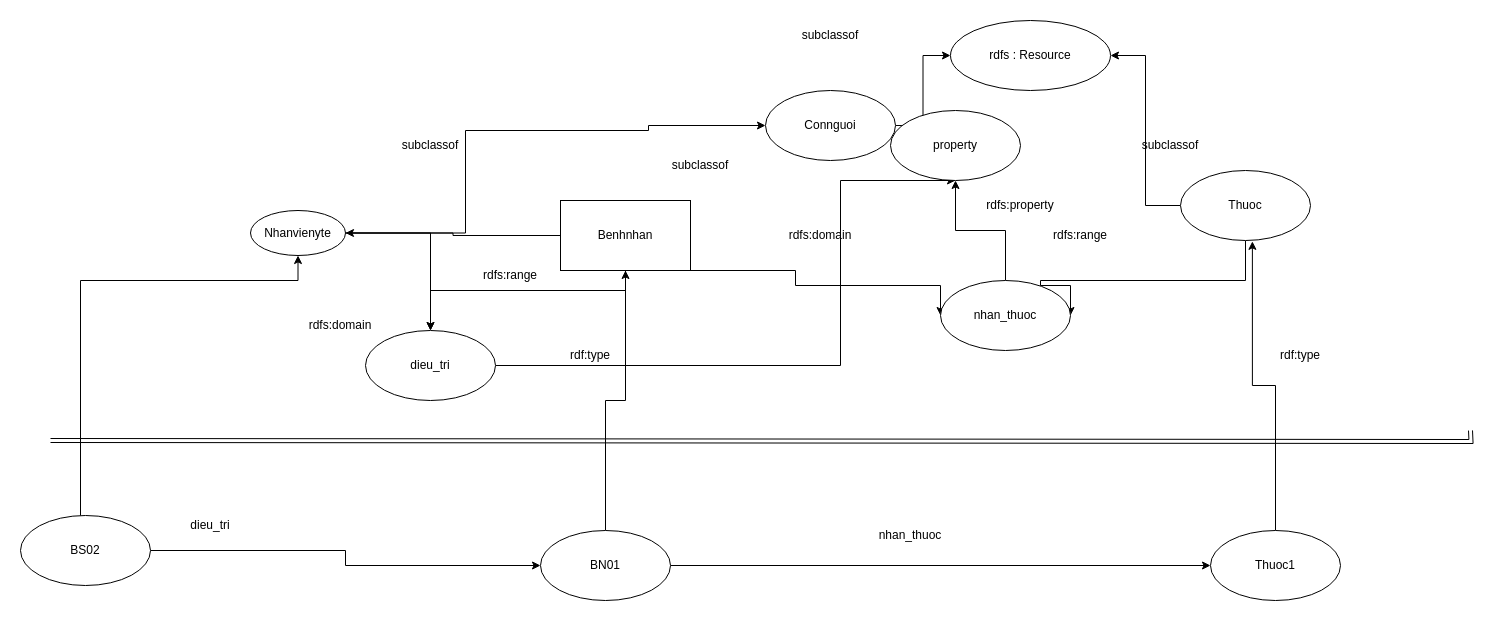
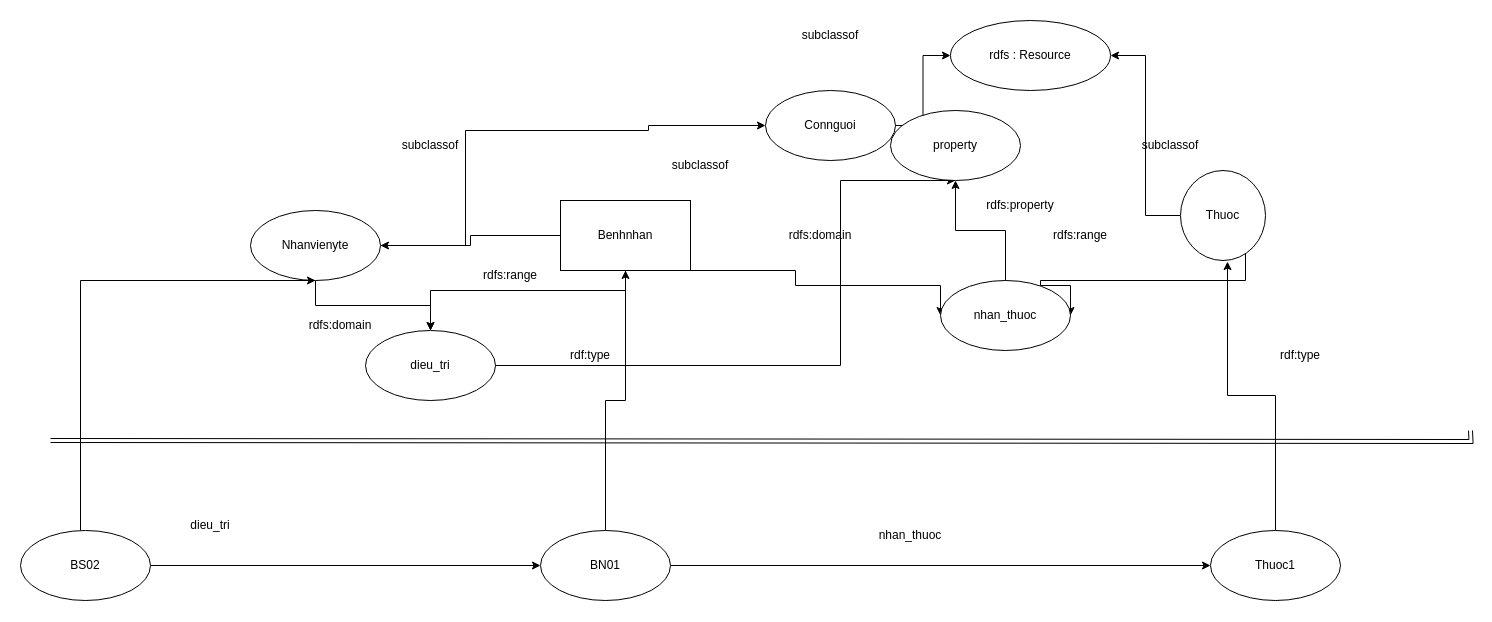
node "Thuoc": size 130x70 -> 85x90
node "Nhanvienyte": size 95x45 -> 130x70
node "BS02": moved (86, 551) -> (86, 566)
